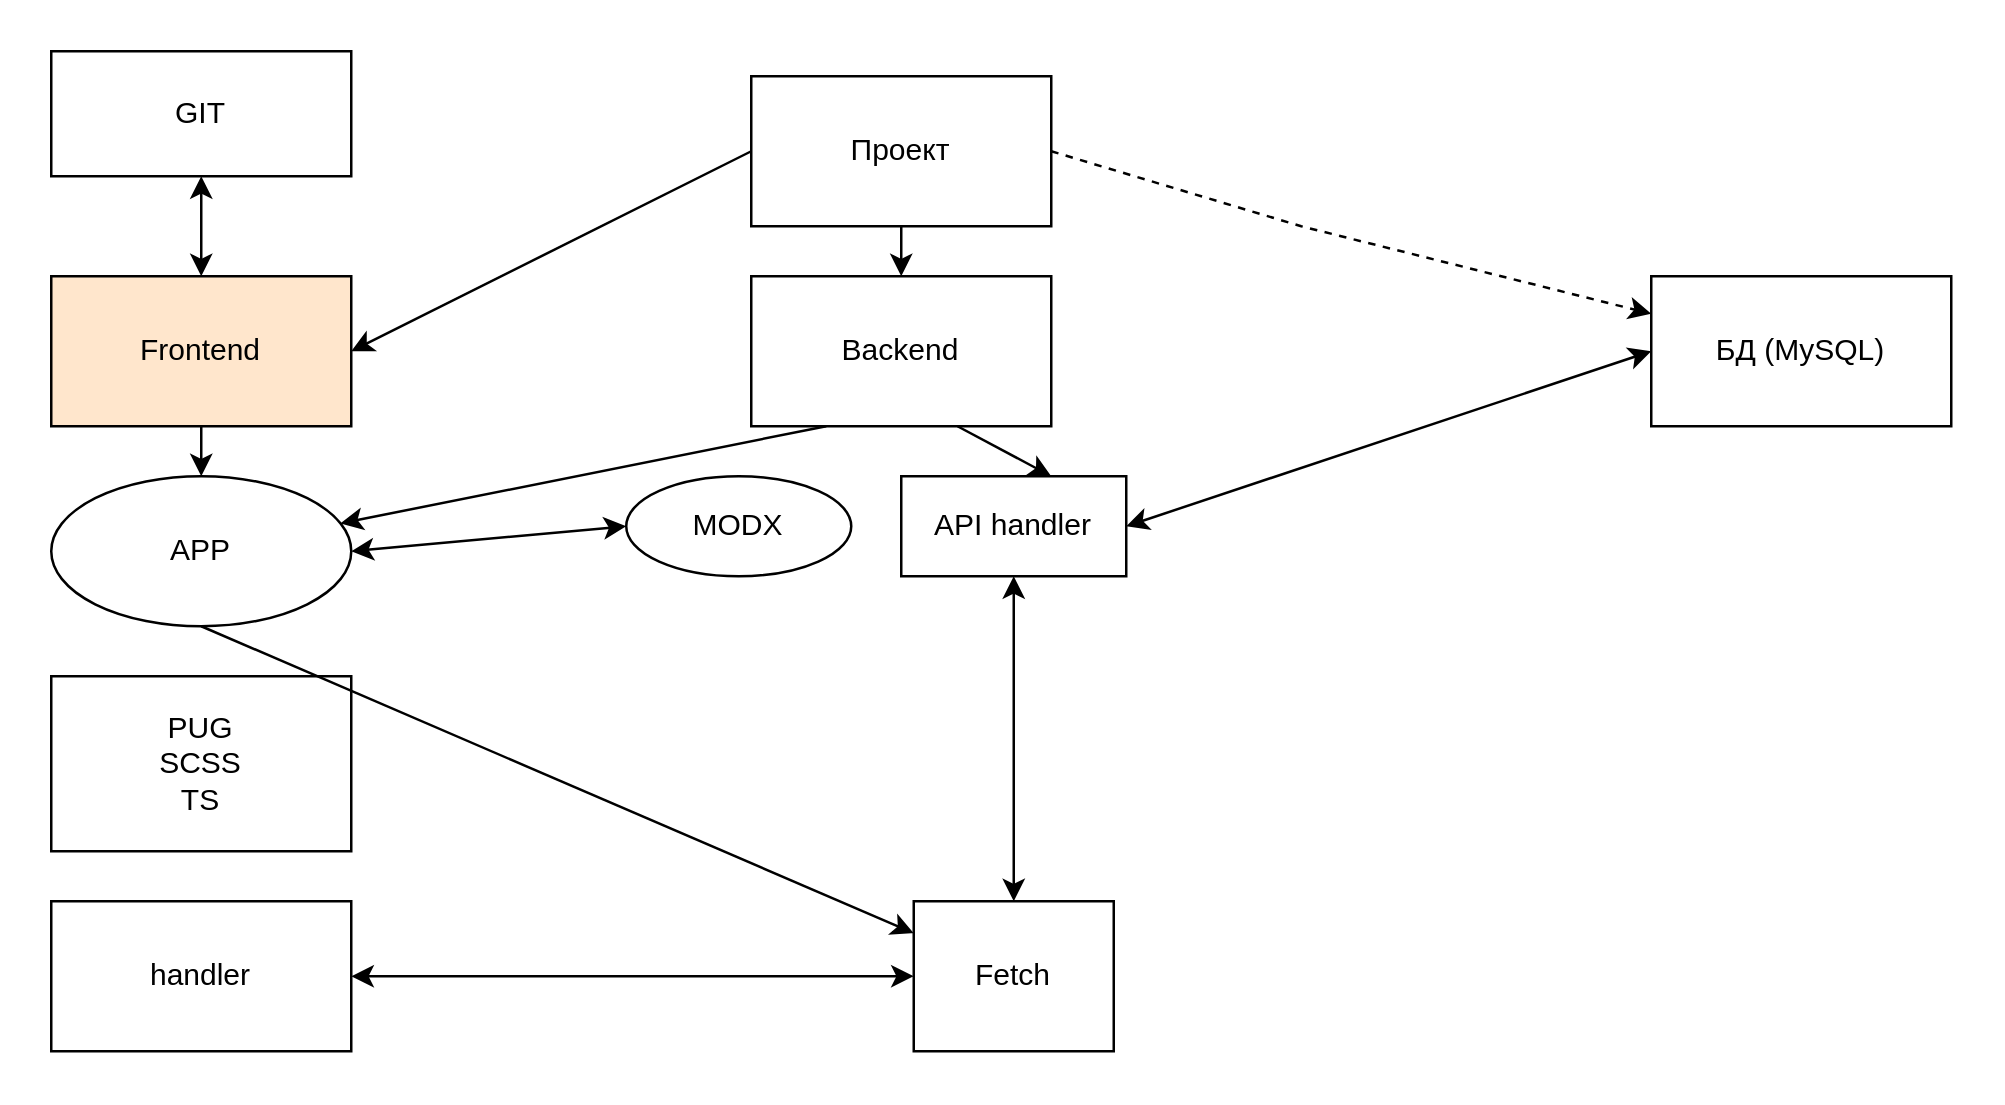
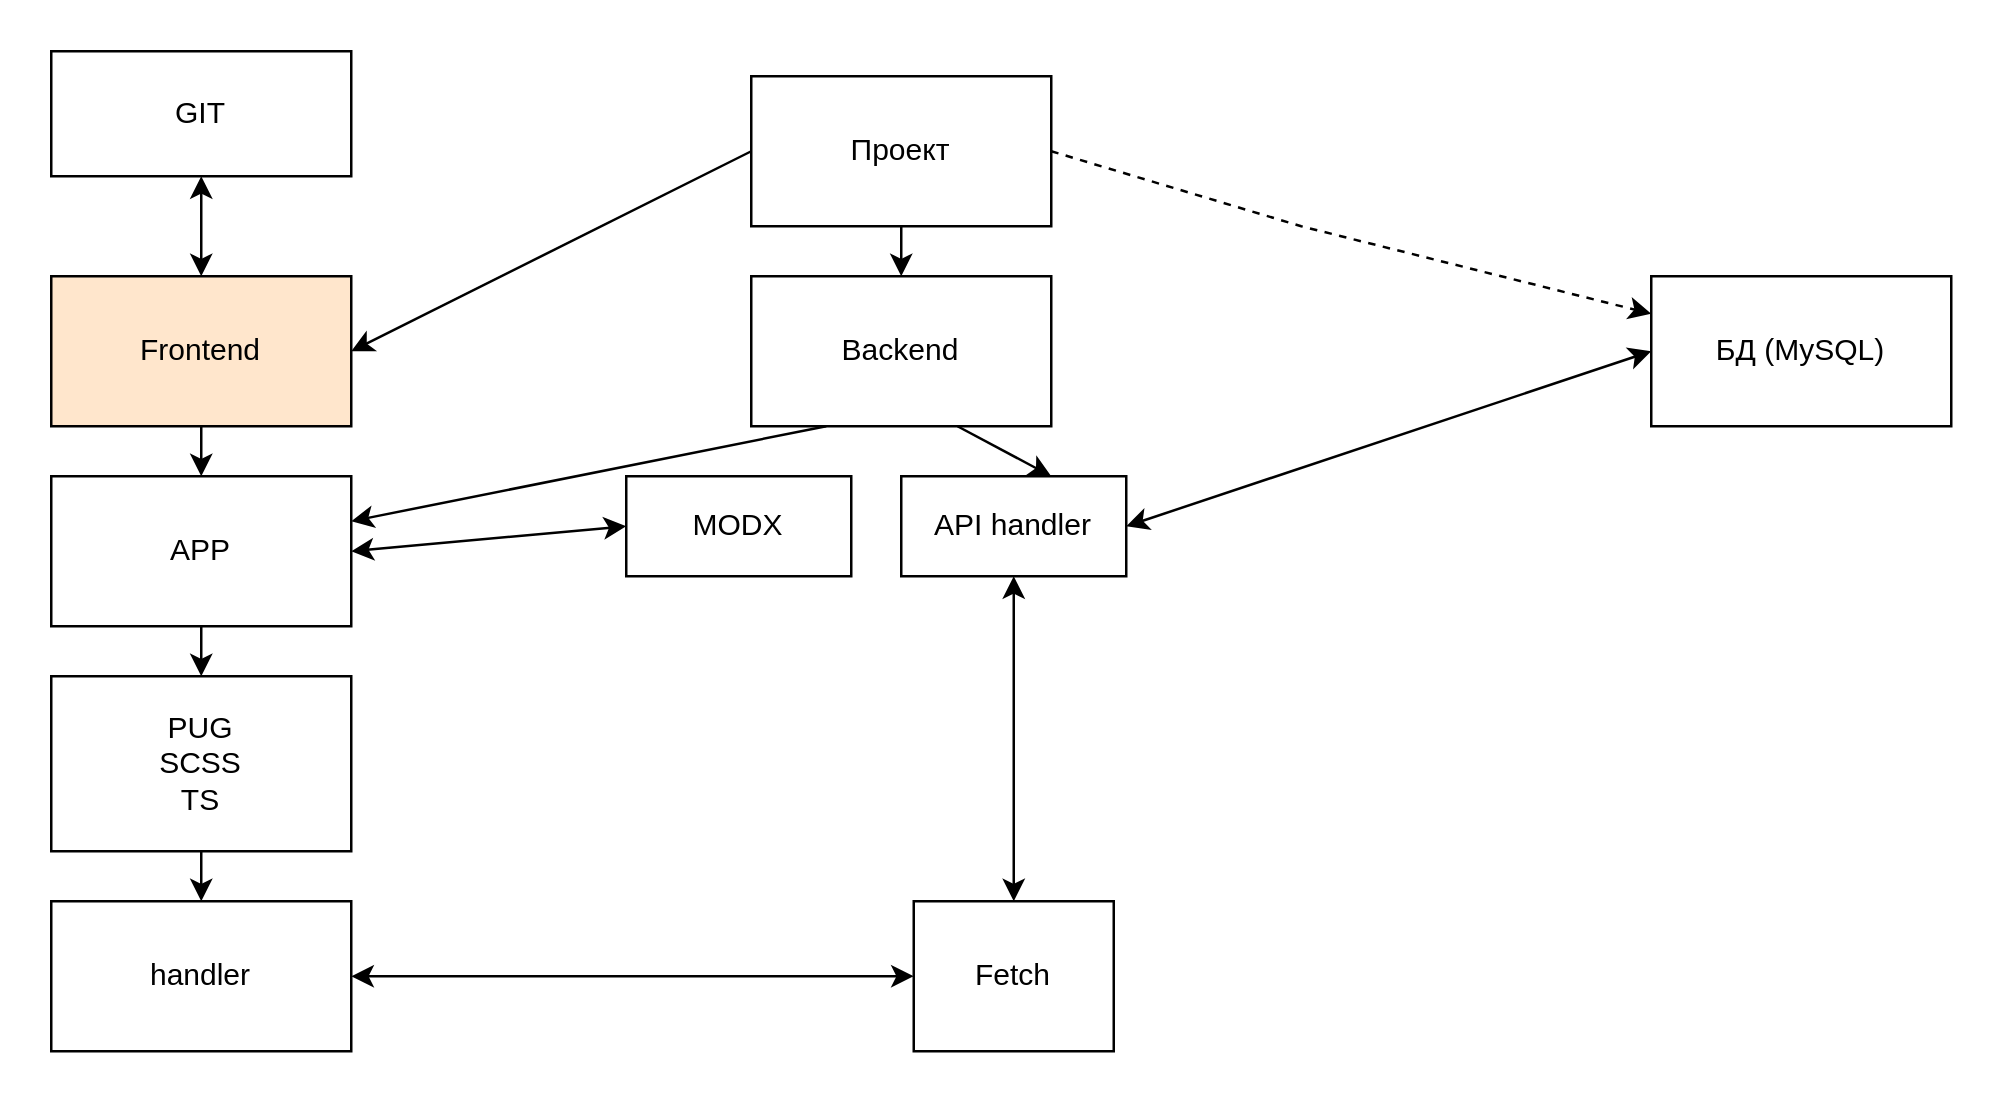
node "MODX": shape ellipse -> rectangle
node "APP": shape ellipse -> rectangle
edge "APP" -> "Fetch": now "APP" -> "PUG SCSS TS"
edge "PUG SCSS TS" -> "handler": added
